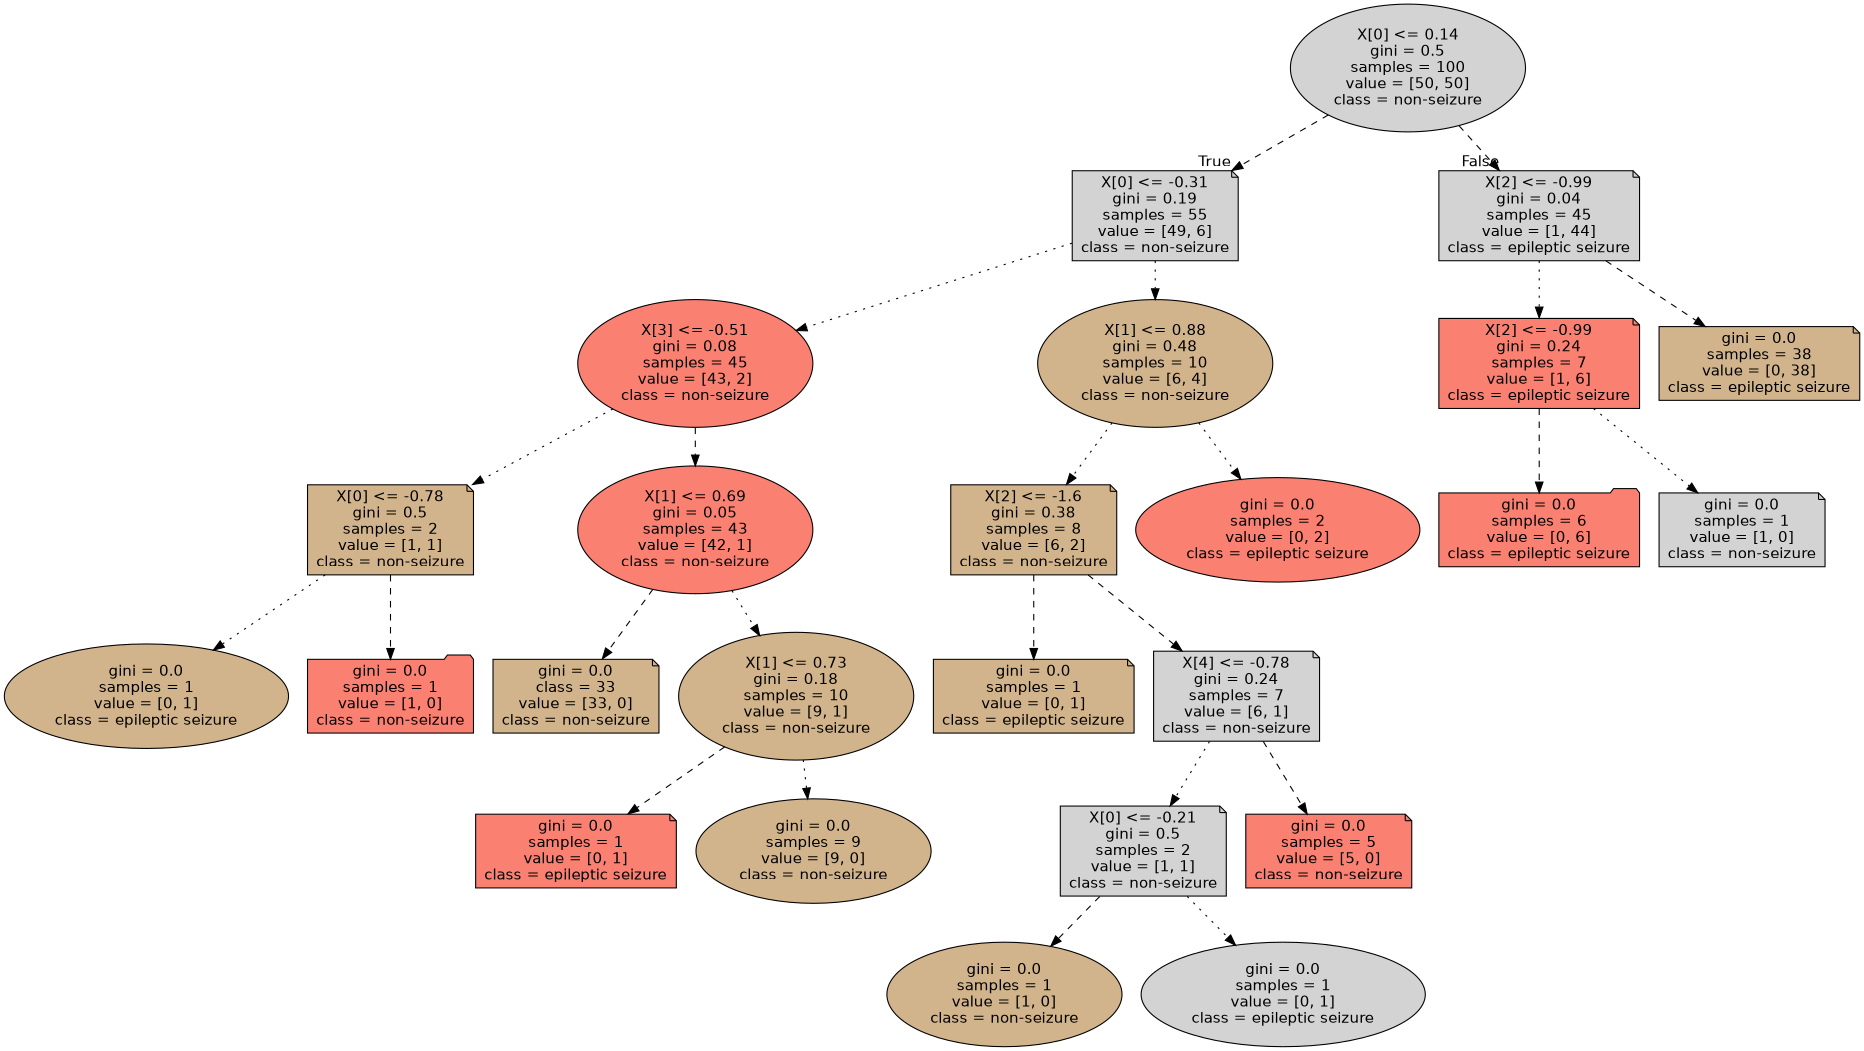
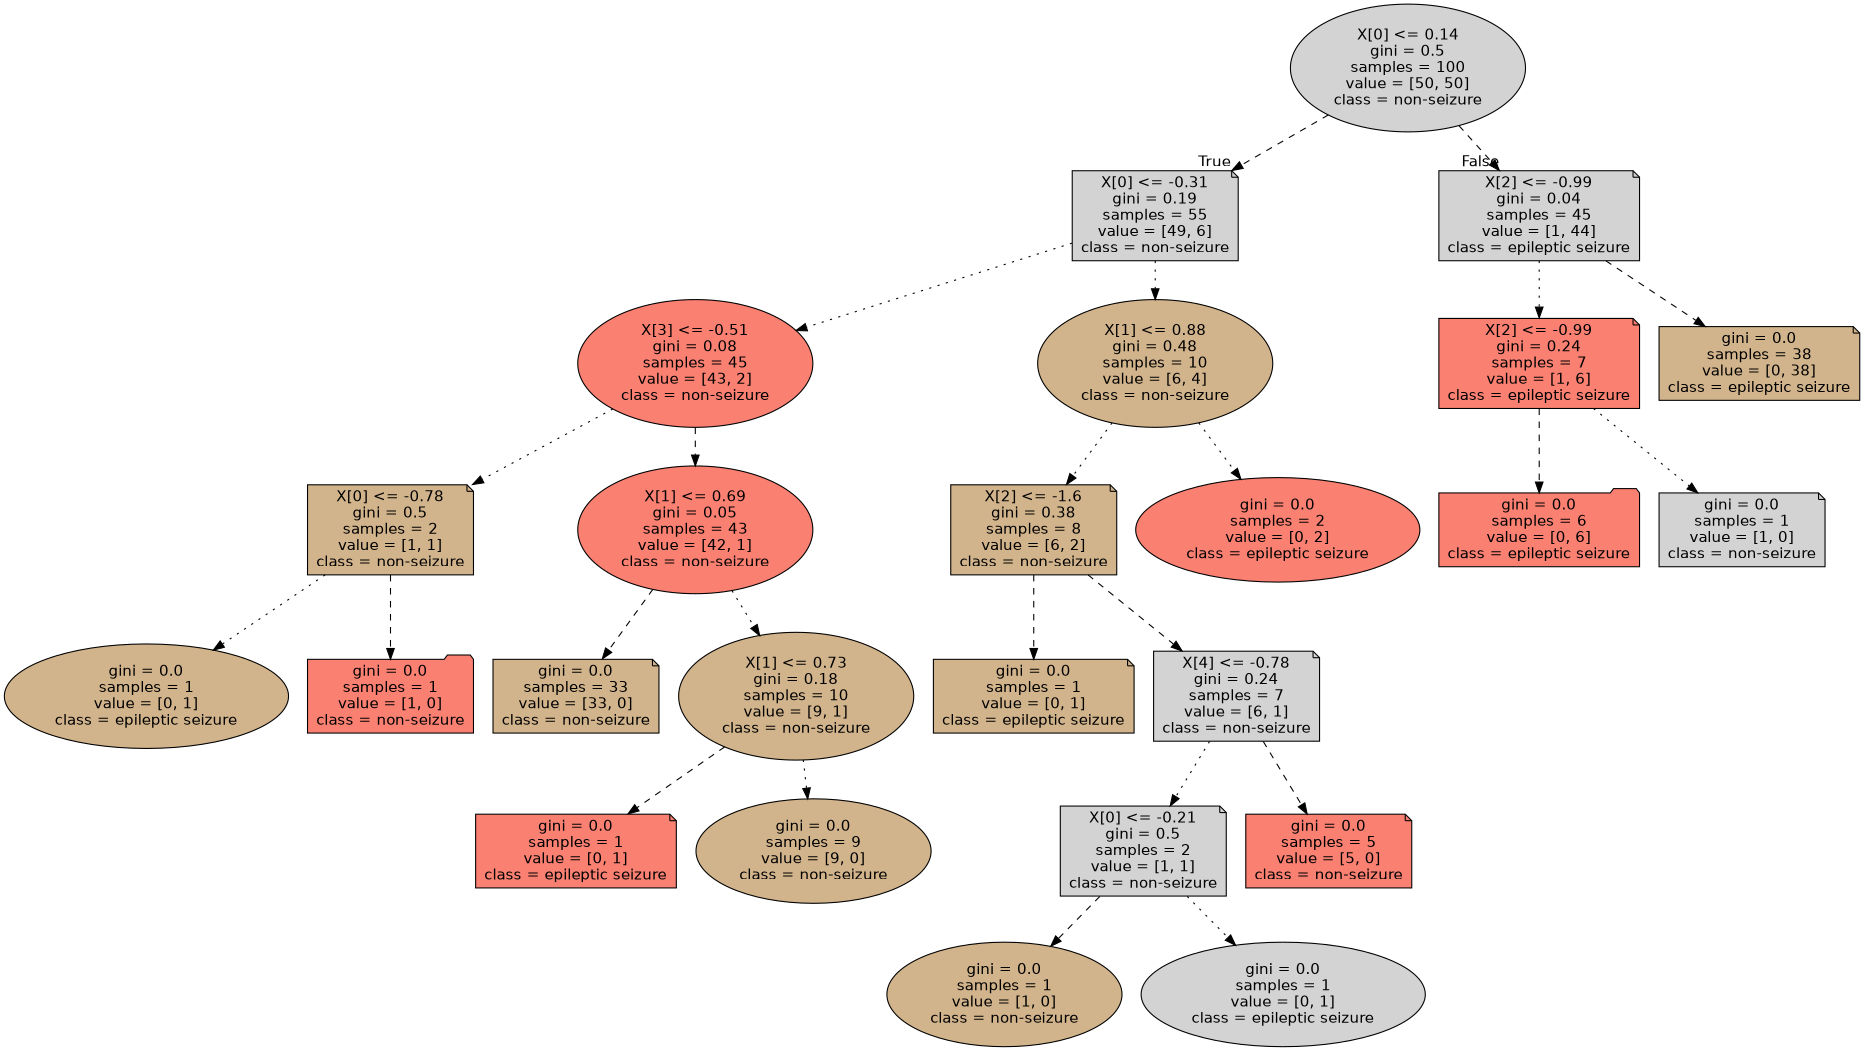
node "gini = 0.0 class = 33 value = [33, 0] class = non-seizure": label "gini = 0.0 class = 33 value = [33, 0] class = non-seizure" -> "gini = 0.0 samples = 33 value = [33, 0] class = non-seizure"
